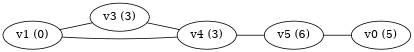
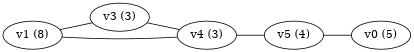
node "v1 (0)": label "v1 (0)" -> "v1 (8)"
node "v5 (6)": label "v5 (6)" -> "v5 (4)"
